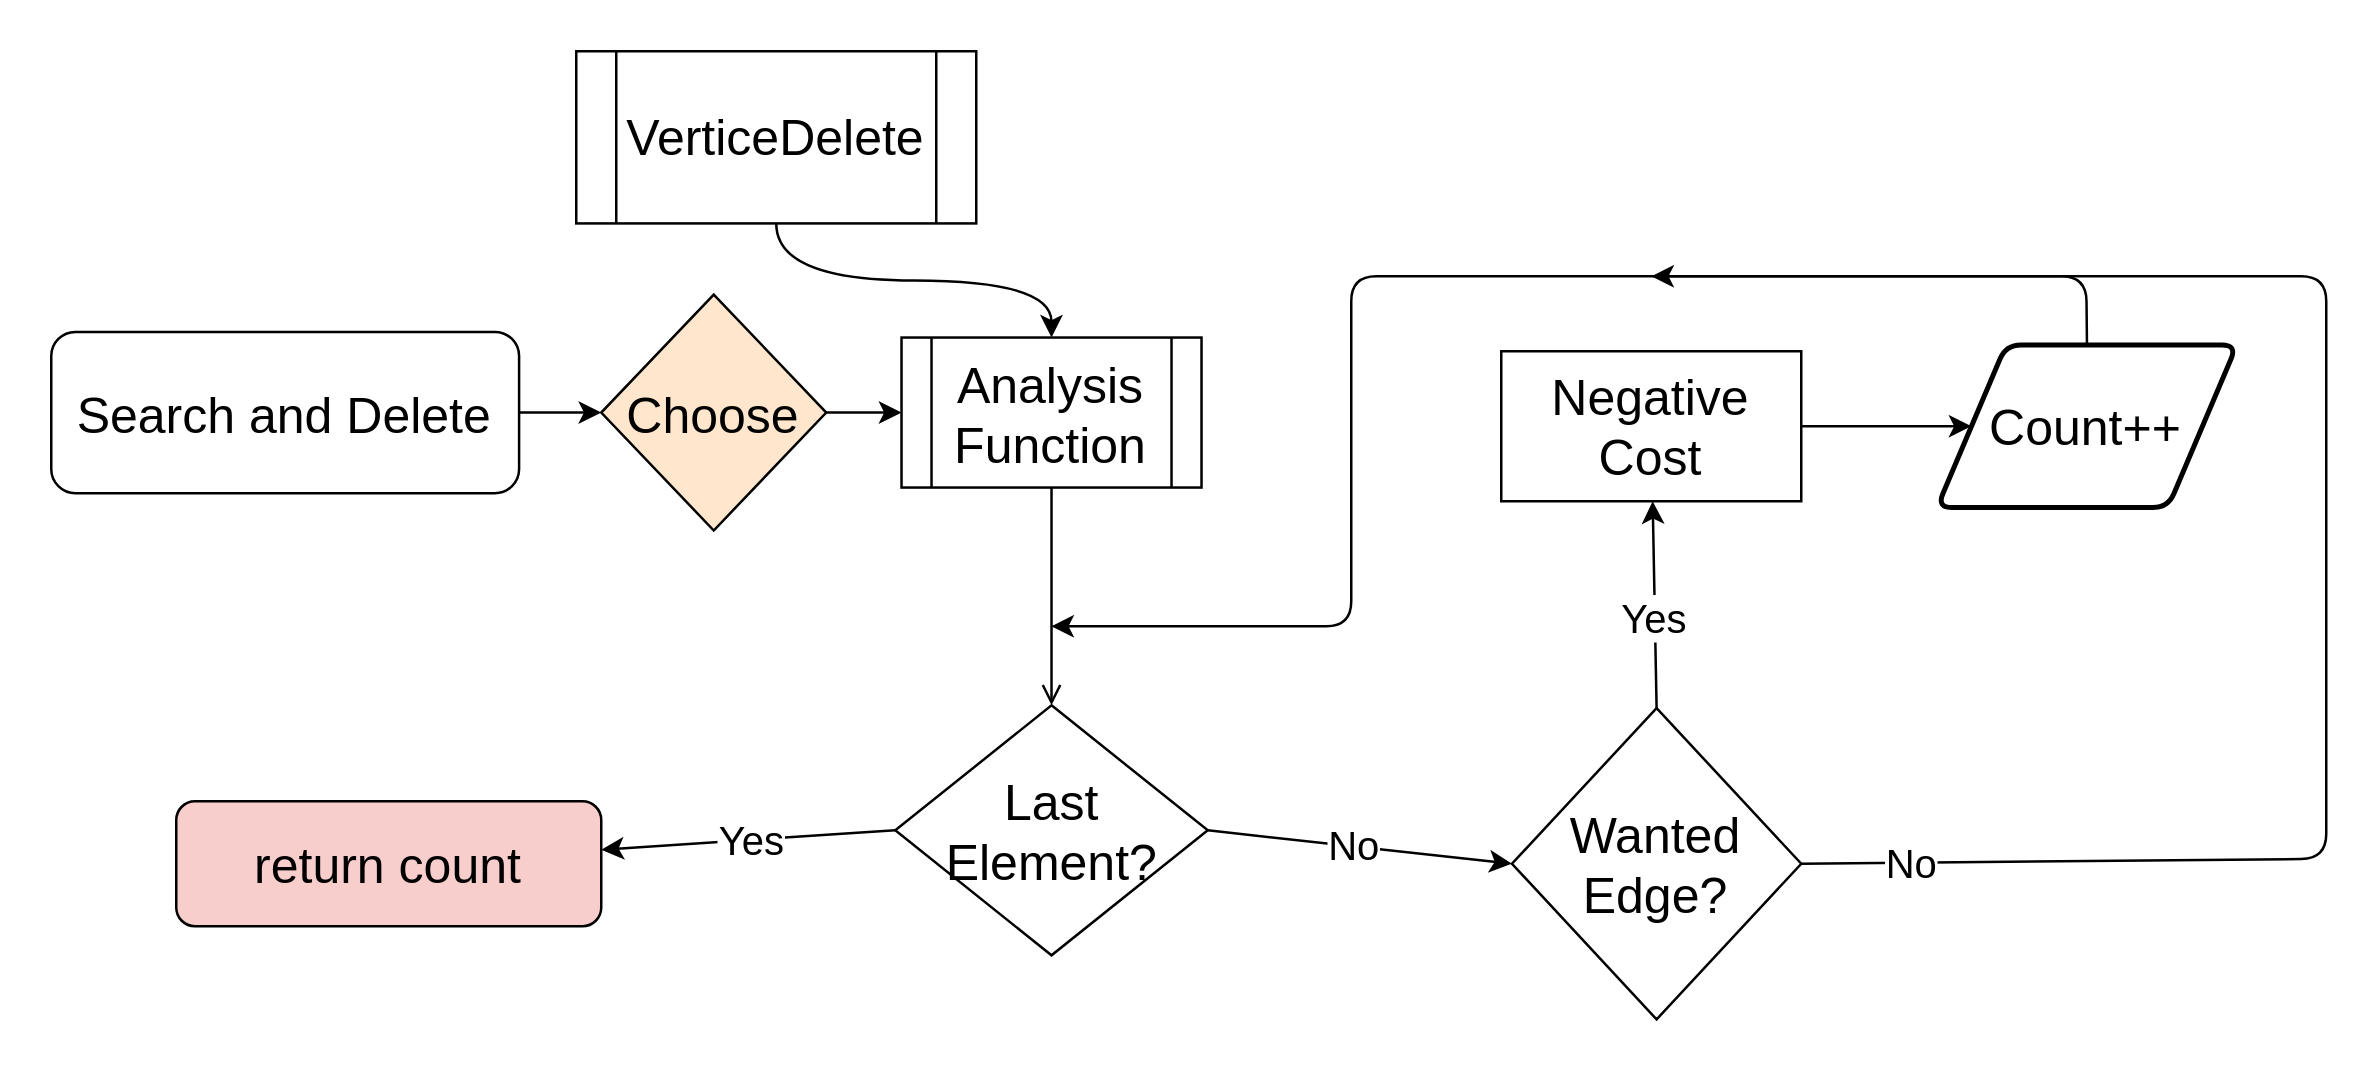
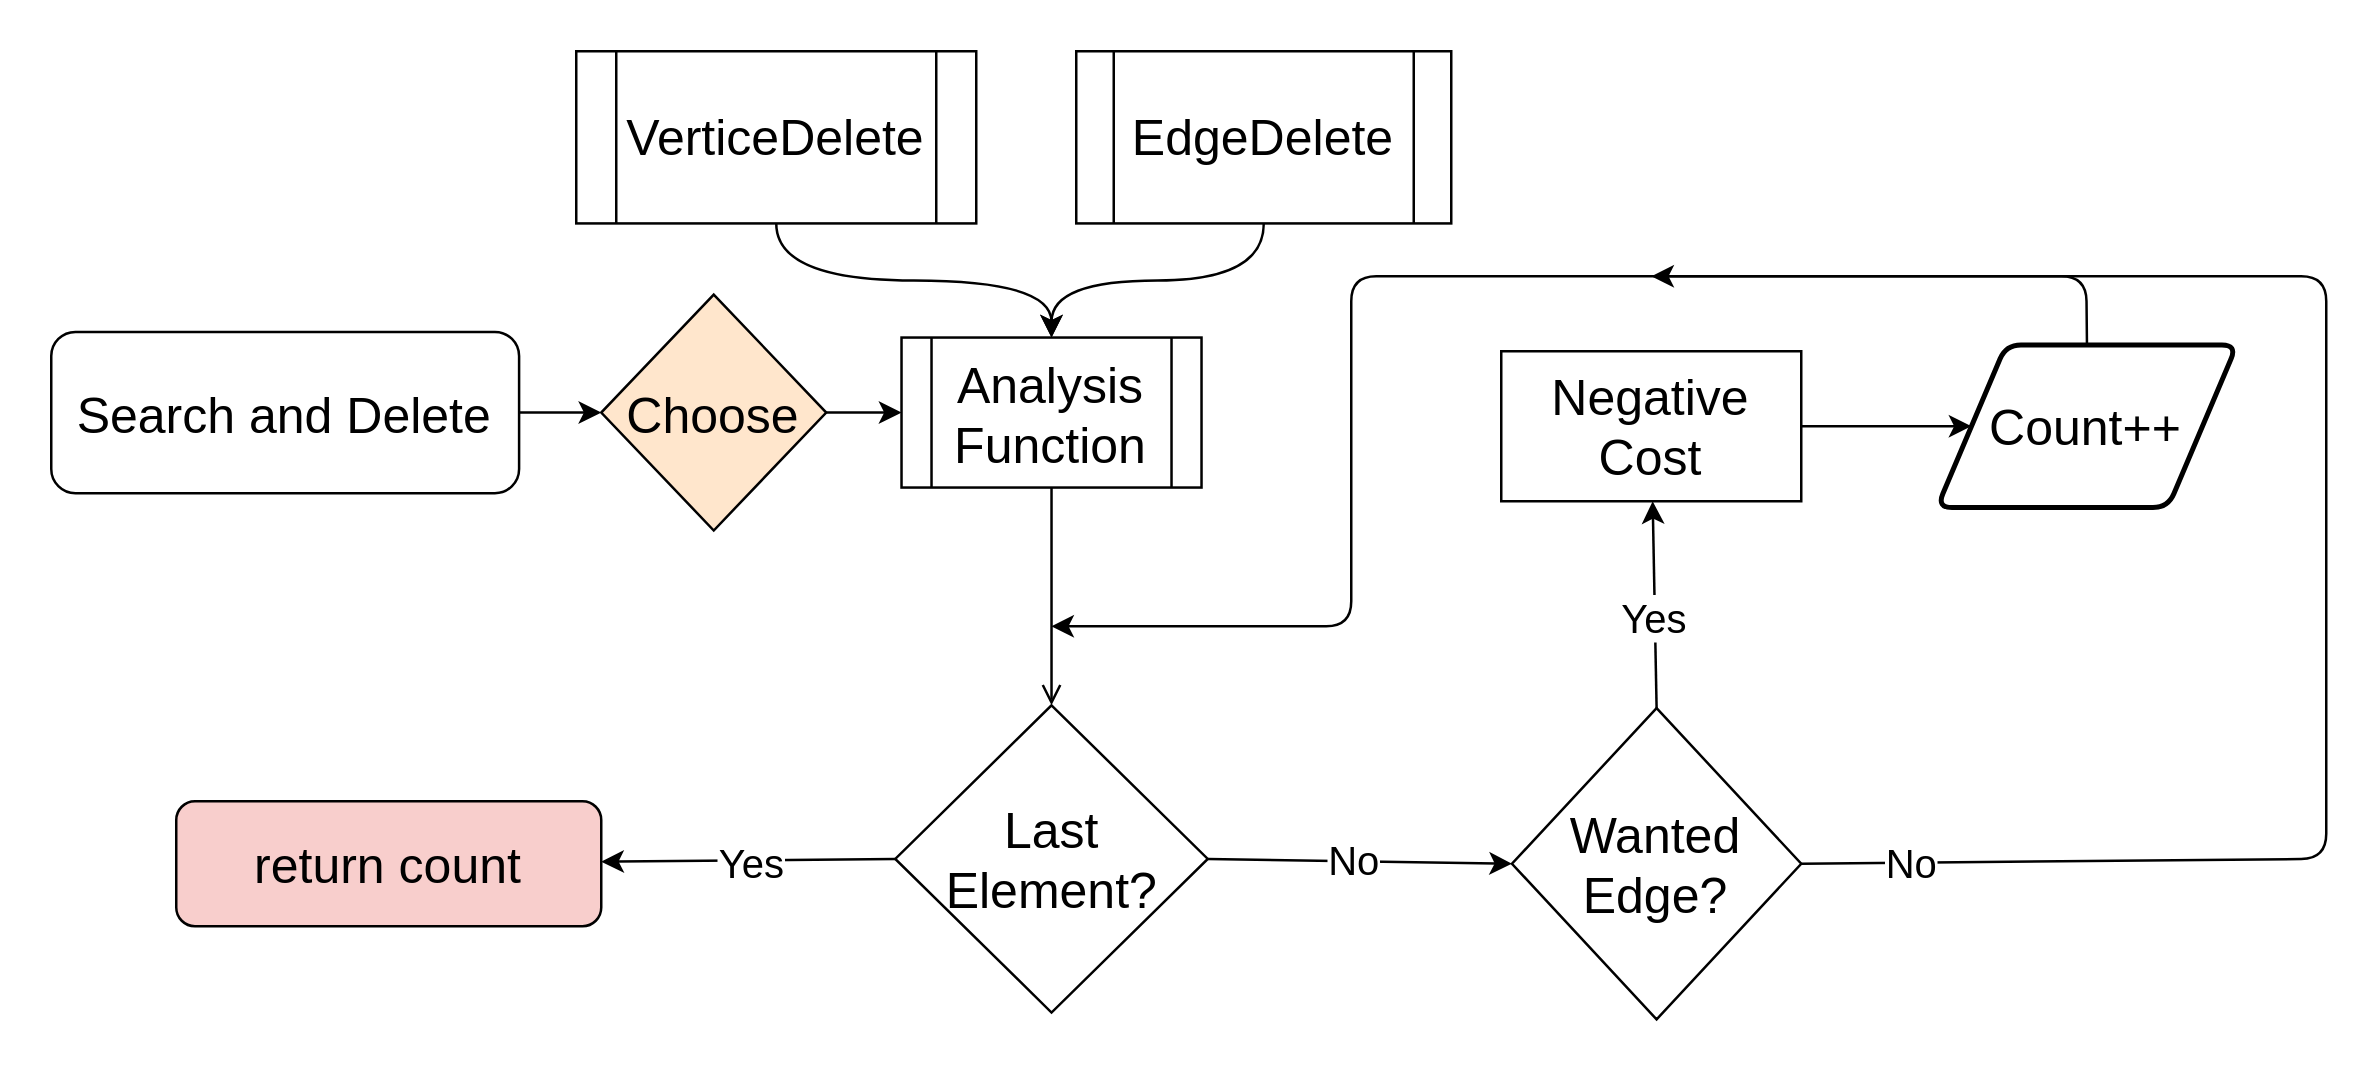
node "EdgeDelete": added
edge "EdgeDelete" -> "Analysis Function": added
node "Last Element?": size 313x250 -> 313x307
